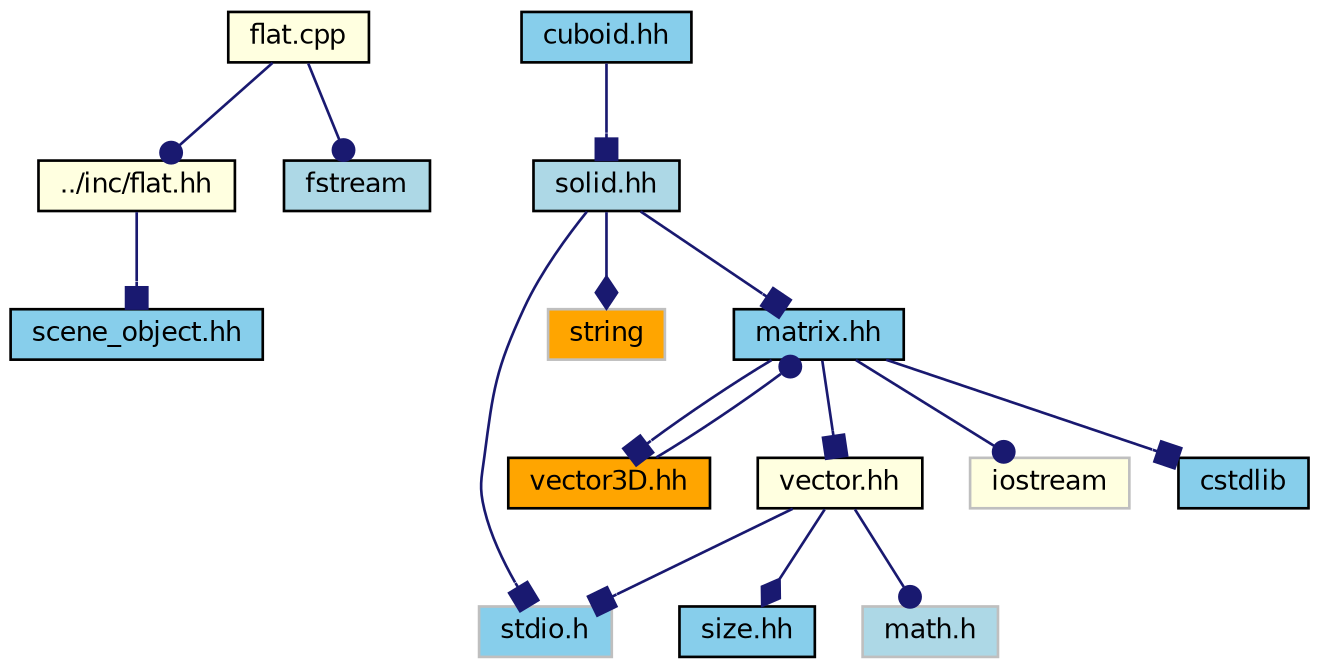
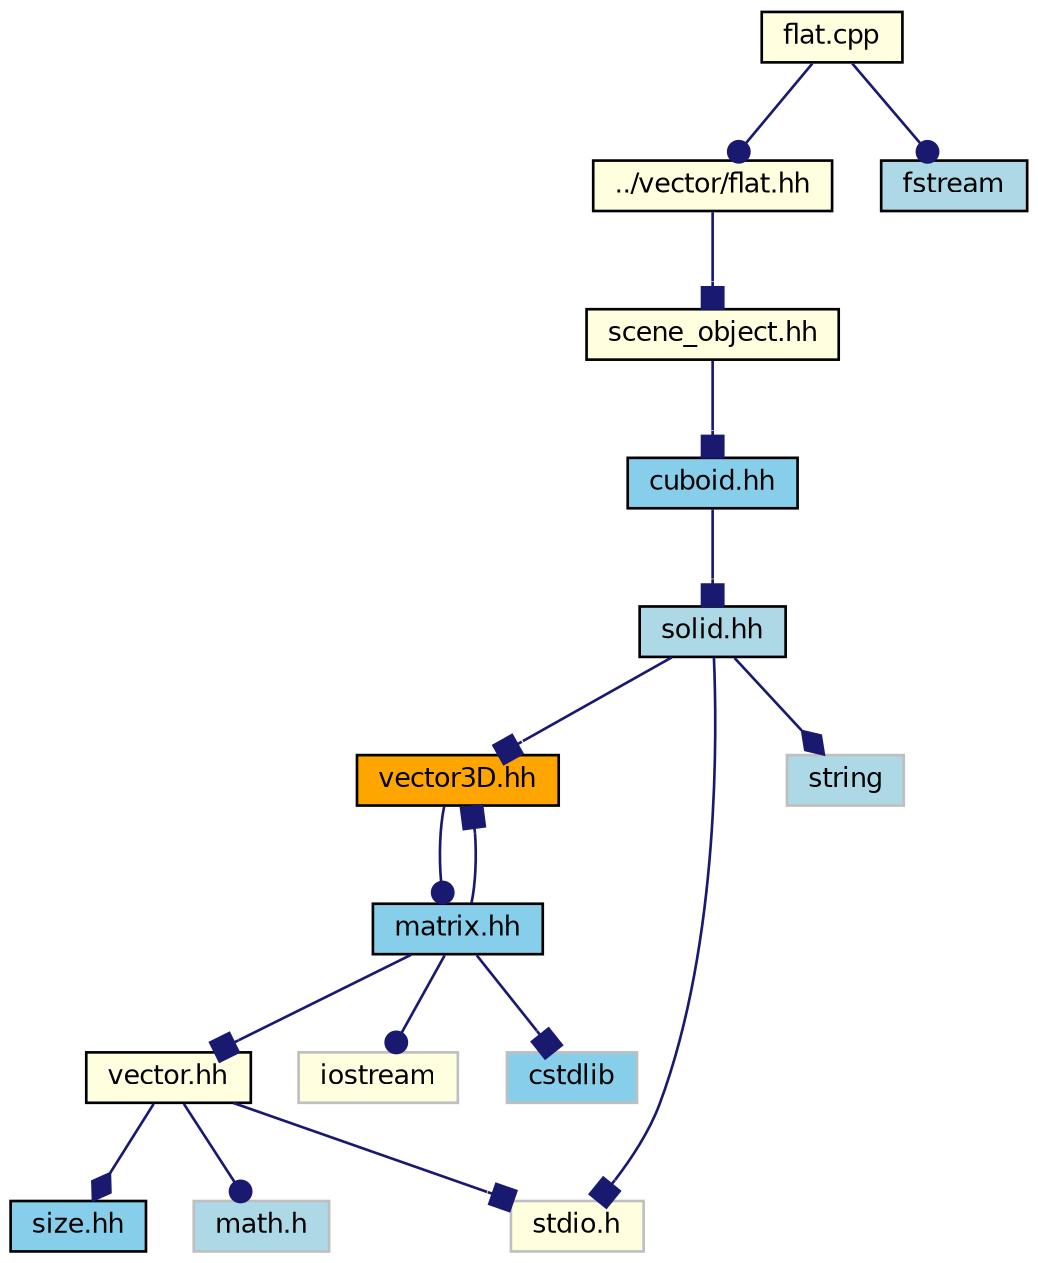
node "../inc/flat.hh": label "../inc/flat.hh" -> "../vector/flat.hh"
edge "solid.hh" -> "matrix.hh": now "solid.hh" -> "vector3D.hh"
node "scene_object.hh": fillcolor skyblue -> lightyellow
node "string": fillcolor orange -> lightblue
edge "scene_object.hh" -> "cuboid.hh": added
node "cstdlib": color black -> grey75
node "stdio.h": fillcolor skyblue -> lightyellow
